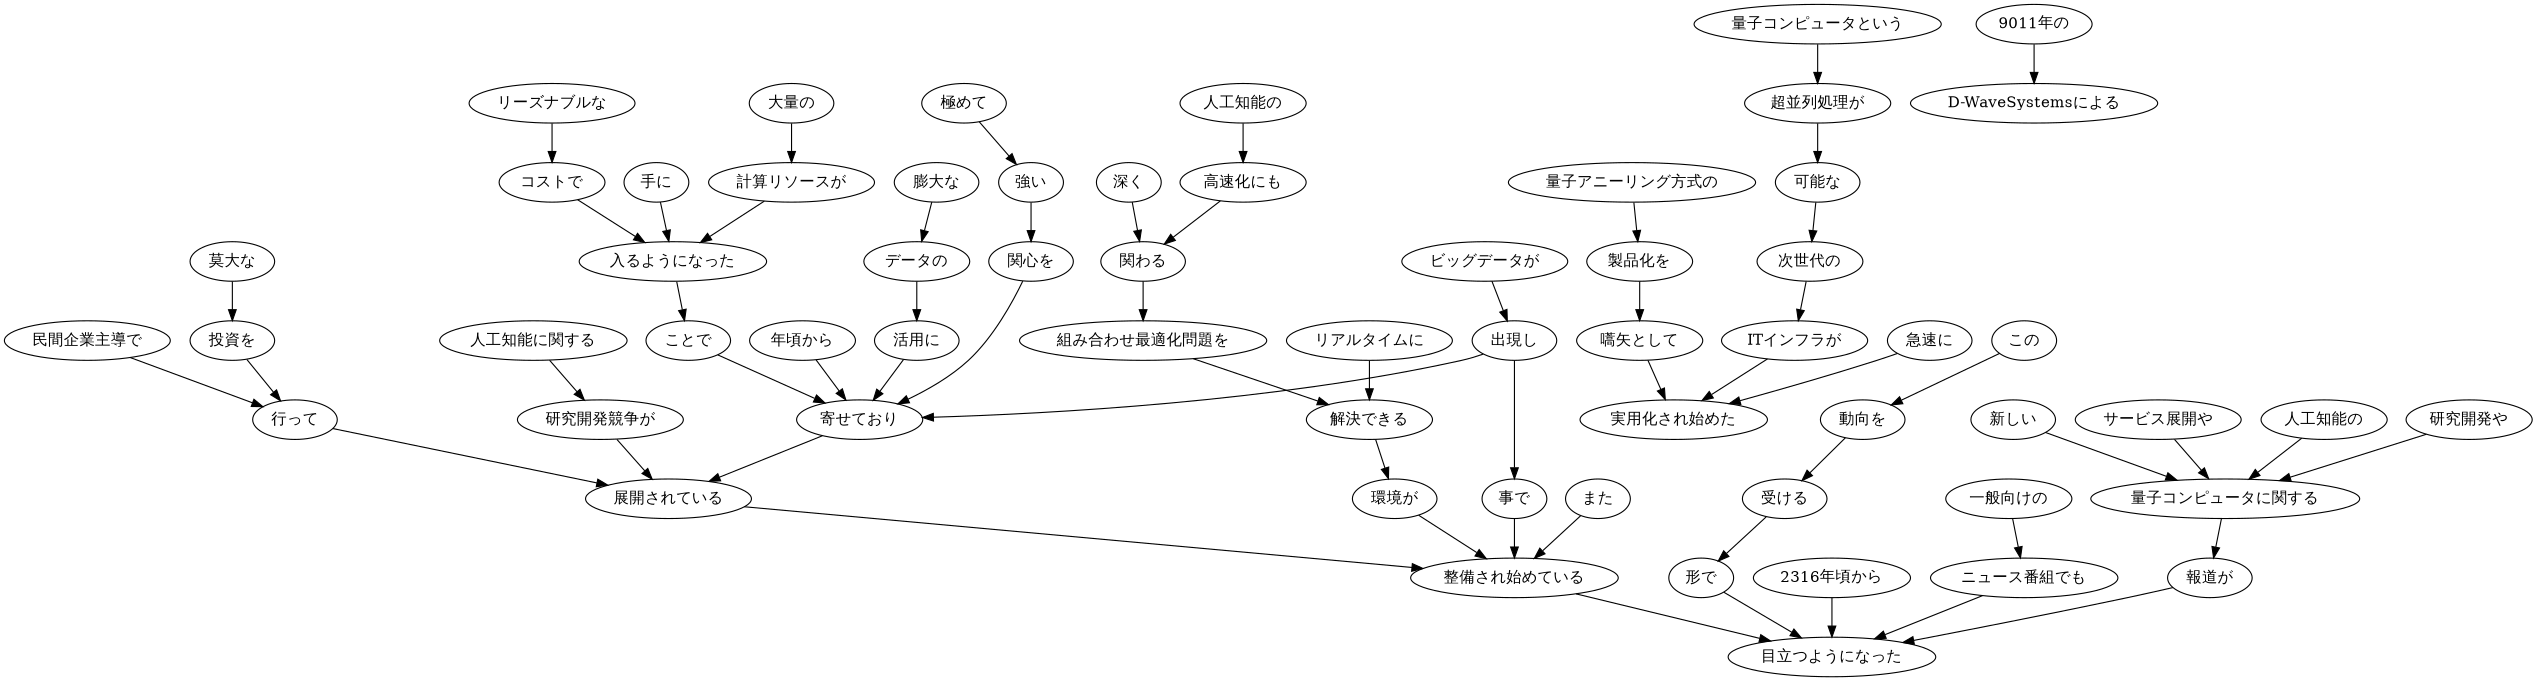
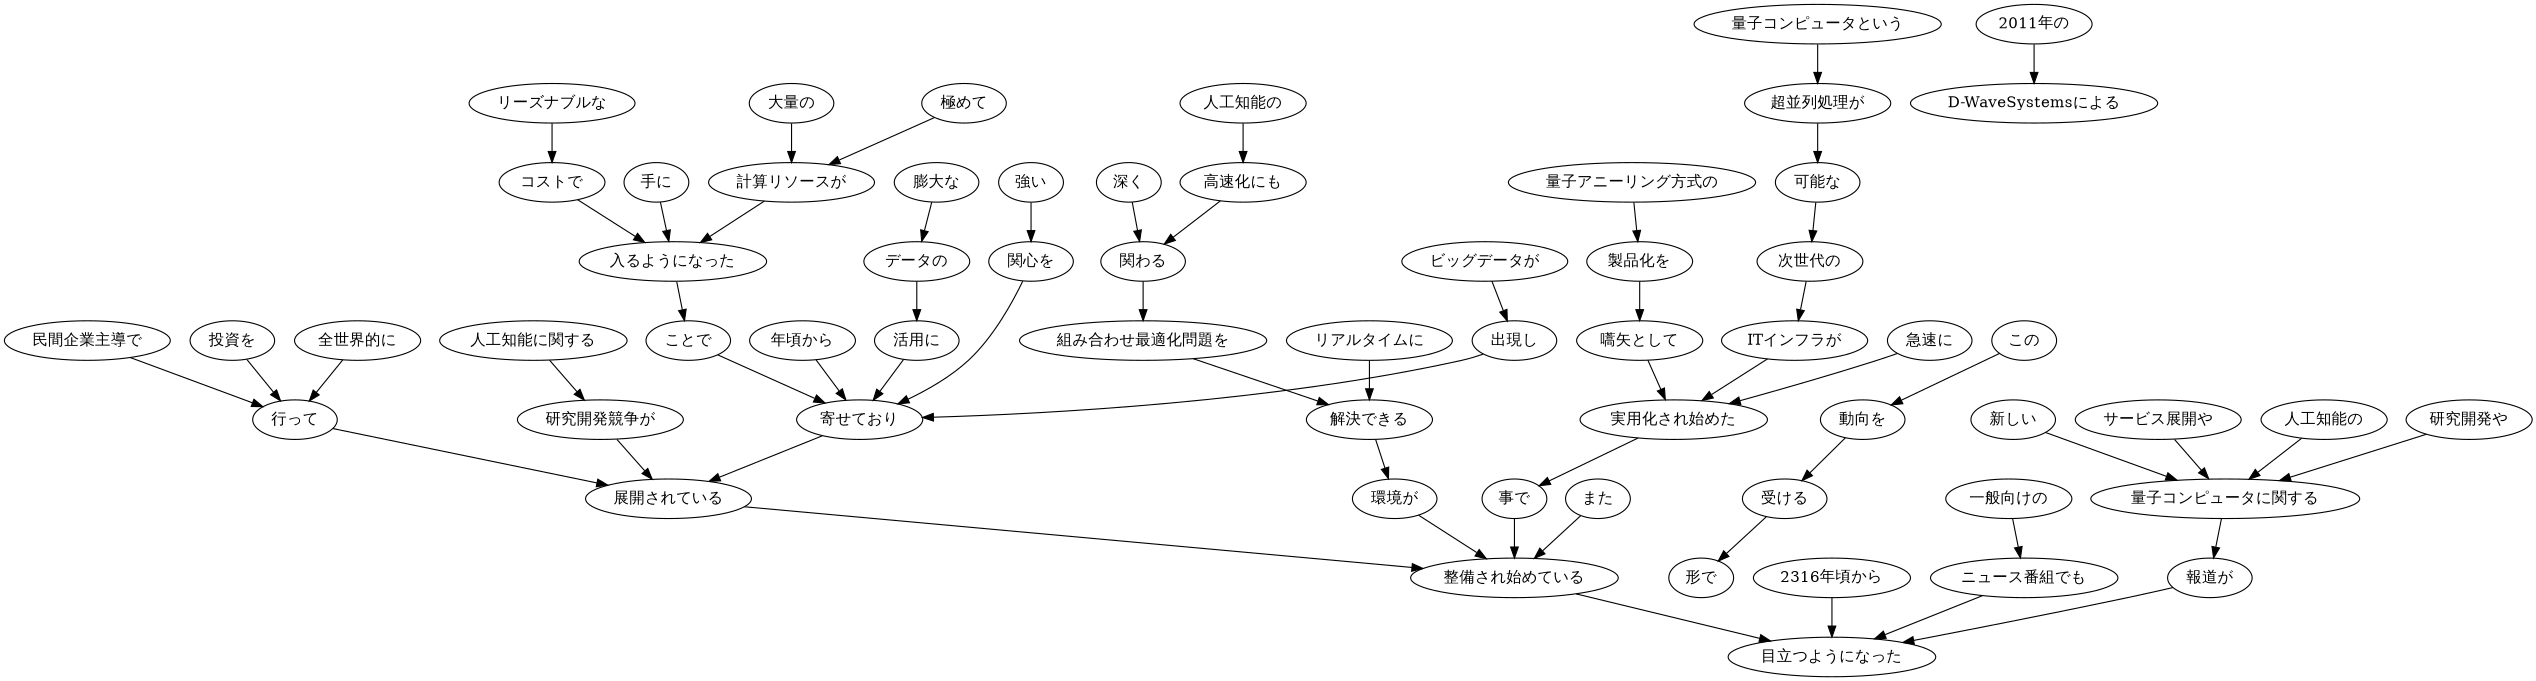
node "9011年の": label "9011年の" -> "2011年の"
edge "極めて" -> "強い": now "極めて" -> "計算リソースが"
node "莫大な": removed
node "全世界的に": added
edge "出現し" -> "事で": now "実用化され始めた" -> "事で"
edge "形で" -> "目立つようになった": removed
